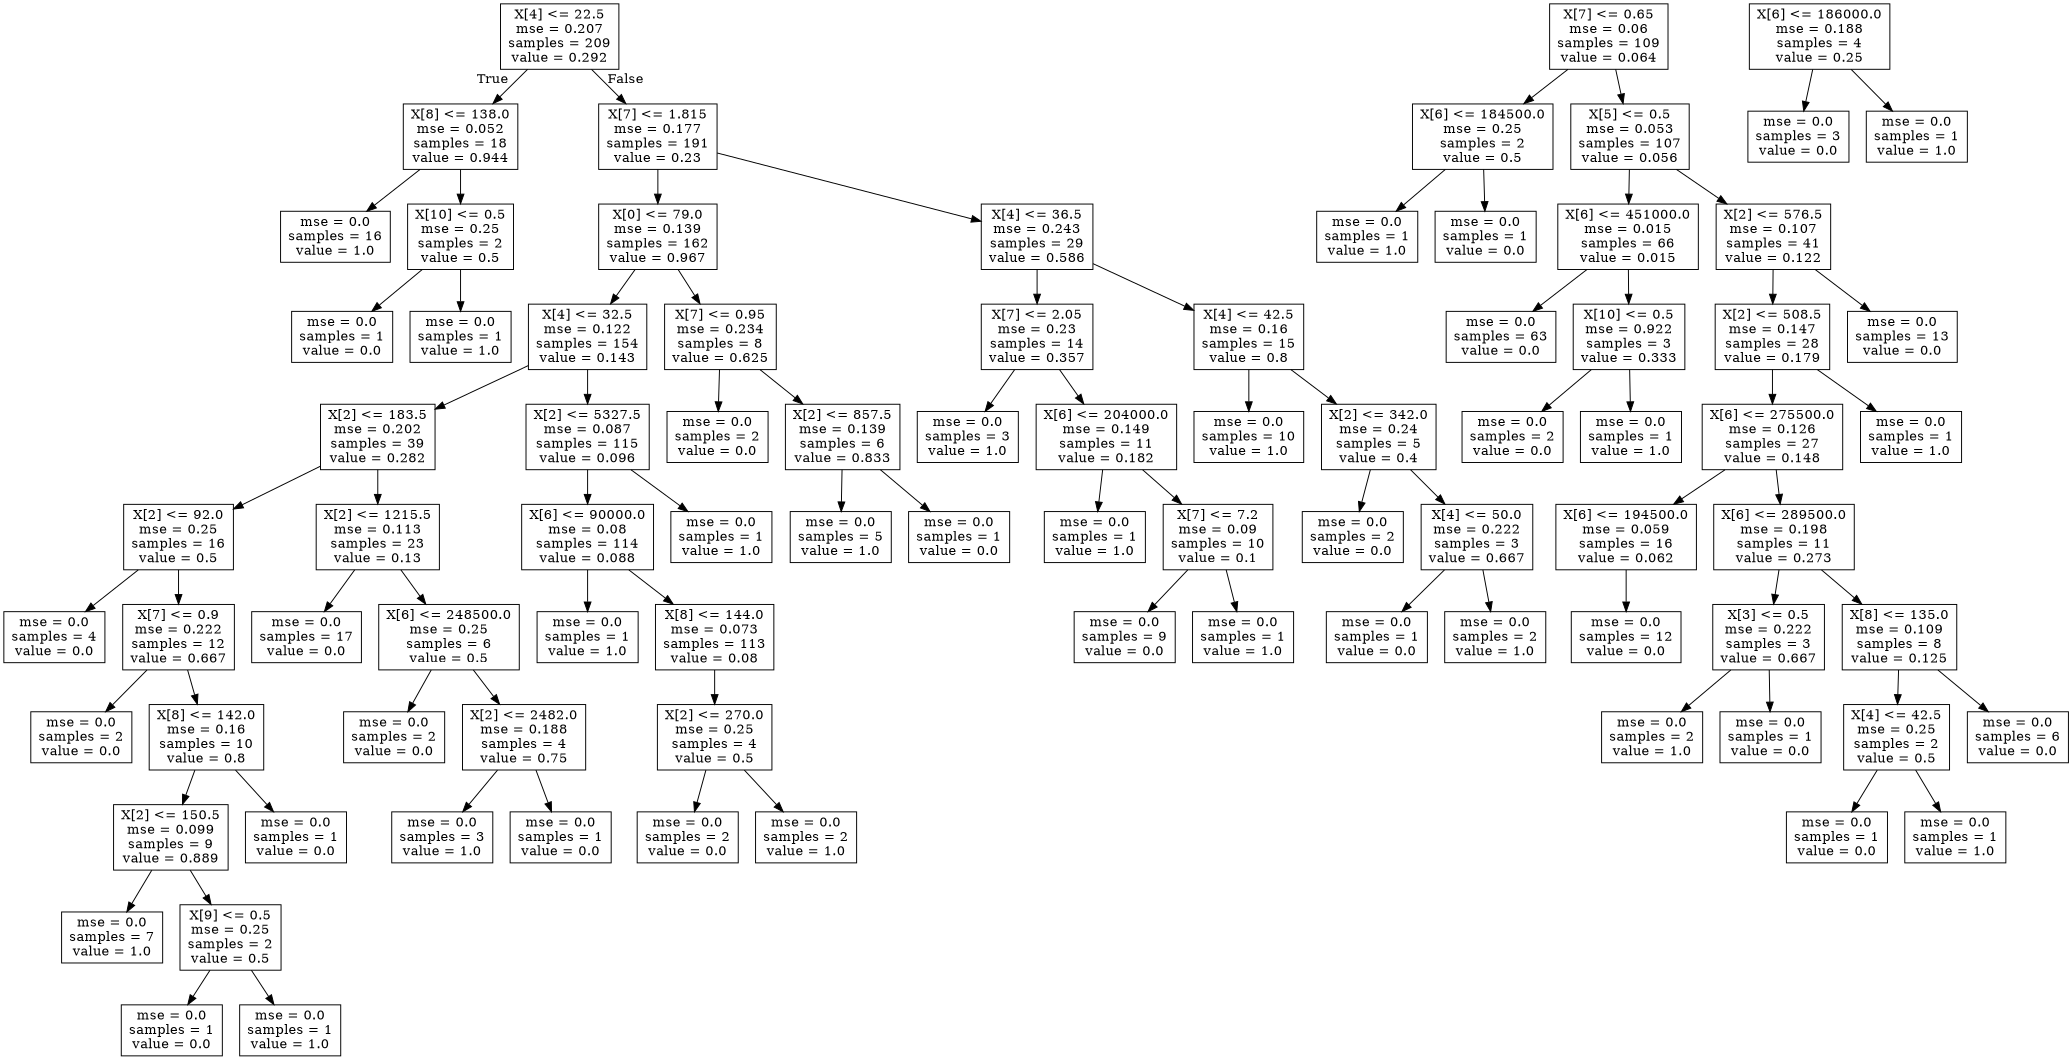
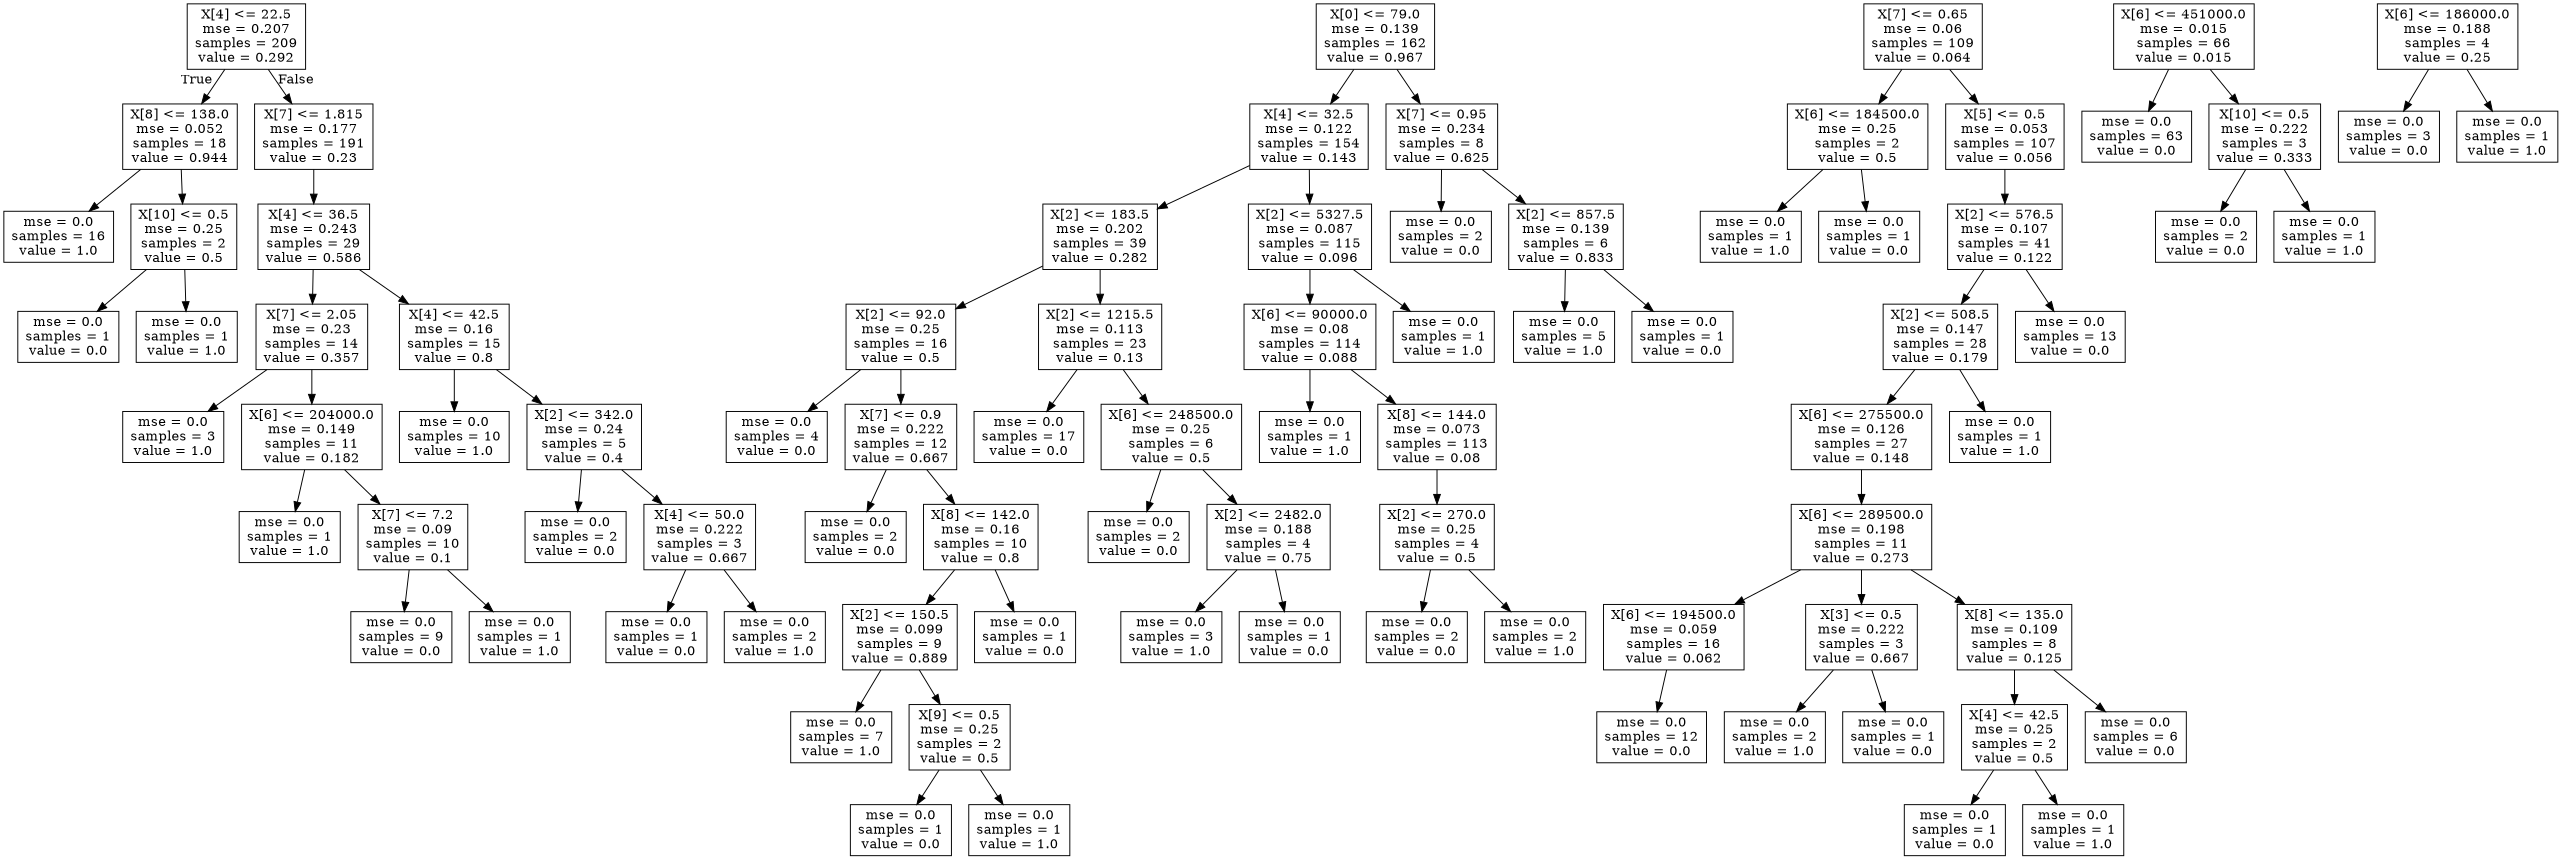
edge "X[7] <= 1.815 mse = 0.177 samples = 191 value = 0.23" -> "X[0] <= 79.0 mse = 0.139 samples = 162 value = 0.967": removed
edge "X[5] <= 0.5 mse = 0.053 samples = 107 value = 0.056" -> "X[6] <= 451000.0 mse = 0.015 samples = 66 value = 0.015": removed
node "X[10] <= 0.5 mse = 0.922 samples = 3 value = 0.333": label "X[10] <= 0.5 mse = 0.922 samples = 3 value = 0.333" -> "X[10] <= 0.5 mse = 0.222 samples = 3 value = 0.333"
edge "X[6] <= 275500.0 mse = 0.126 samples = 27 value = 0.148" -> "X[6] <= 194500.0 mse = 0.059 samples = 16 value = 0.062": now "X[6] <= 289500.0 mse = 0.198 samples = 11 value = 0.273" -> "X[6] <= 194500.0 mse = 0.059 samples = 16 value = 0.062"
